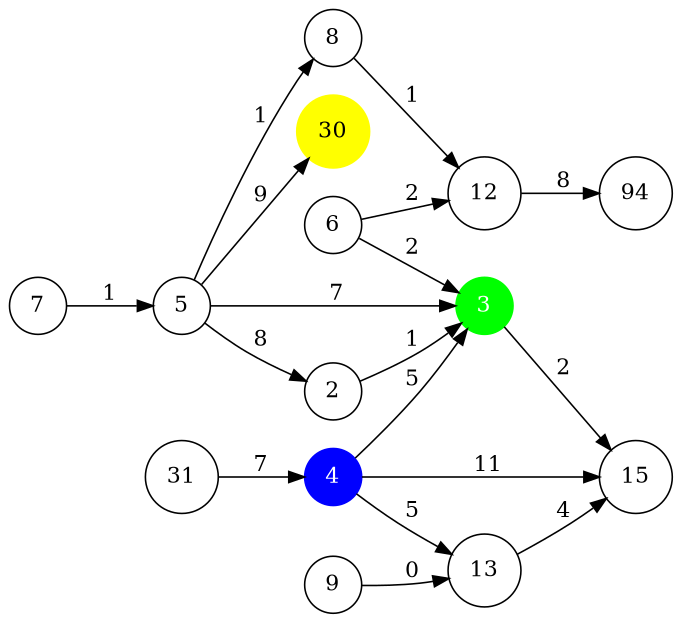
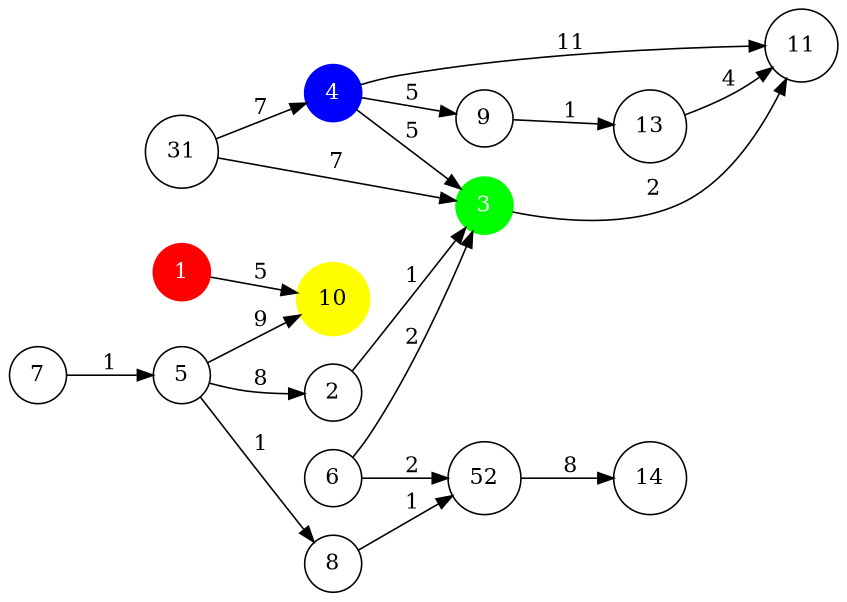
node "30": label "30" -> "10"
node "12": label "12" -> "52"
node "94": label "94" -> "14"
node "1": added
edge "5" -> "3": now "31" -> "3"
node "15": label "15" -> "11"
edge "4" -> "13": now "4" -> "9"
edge "9" -> "13": label " 0" -> " 1"
